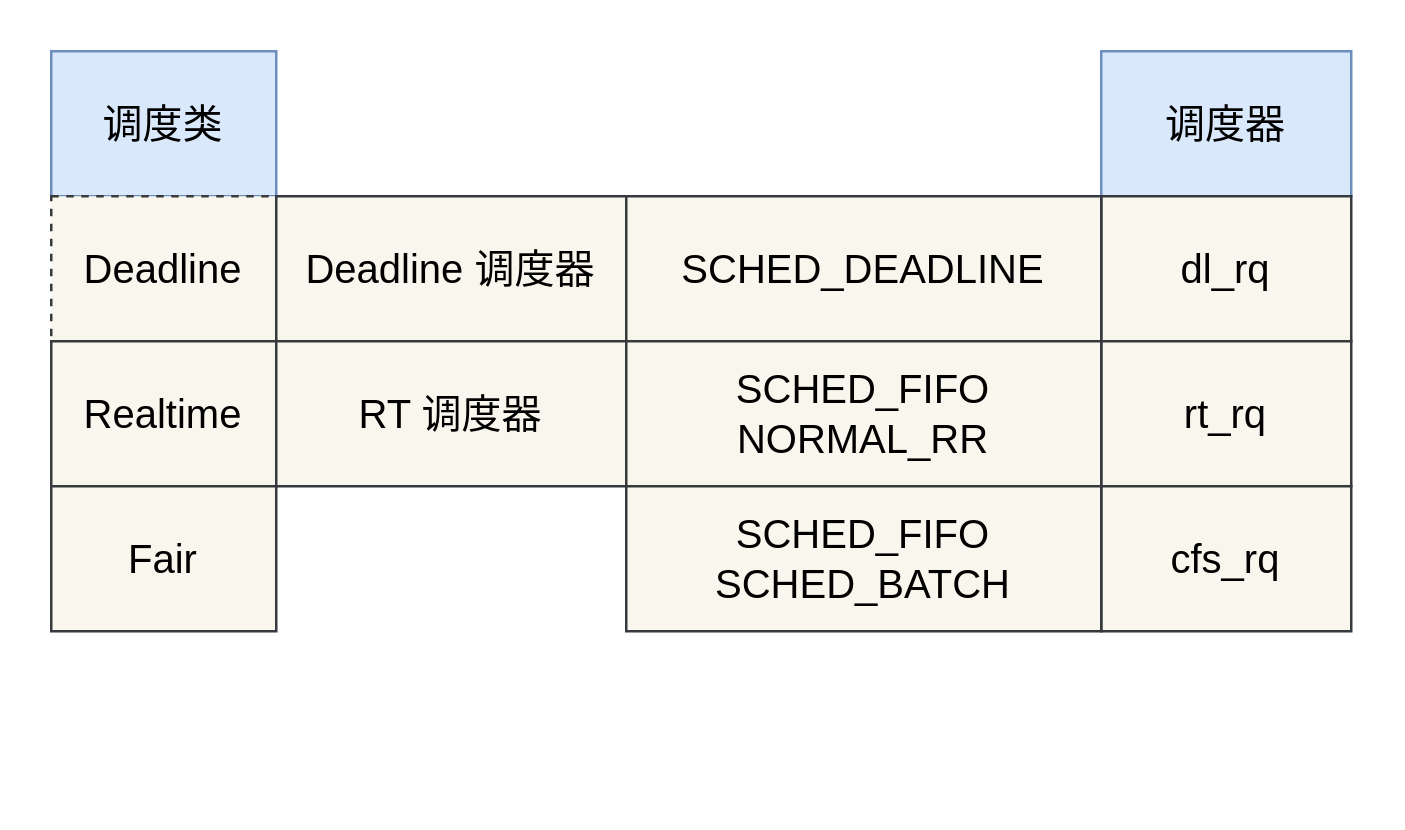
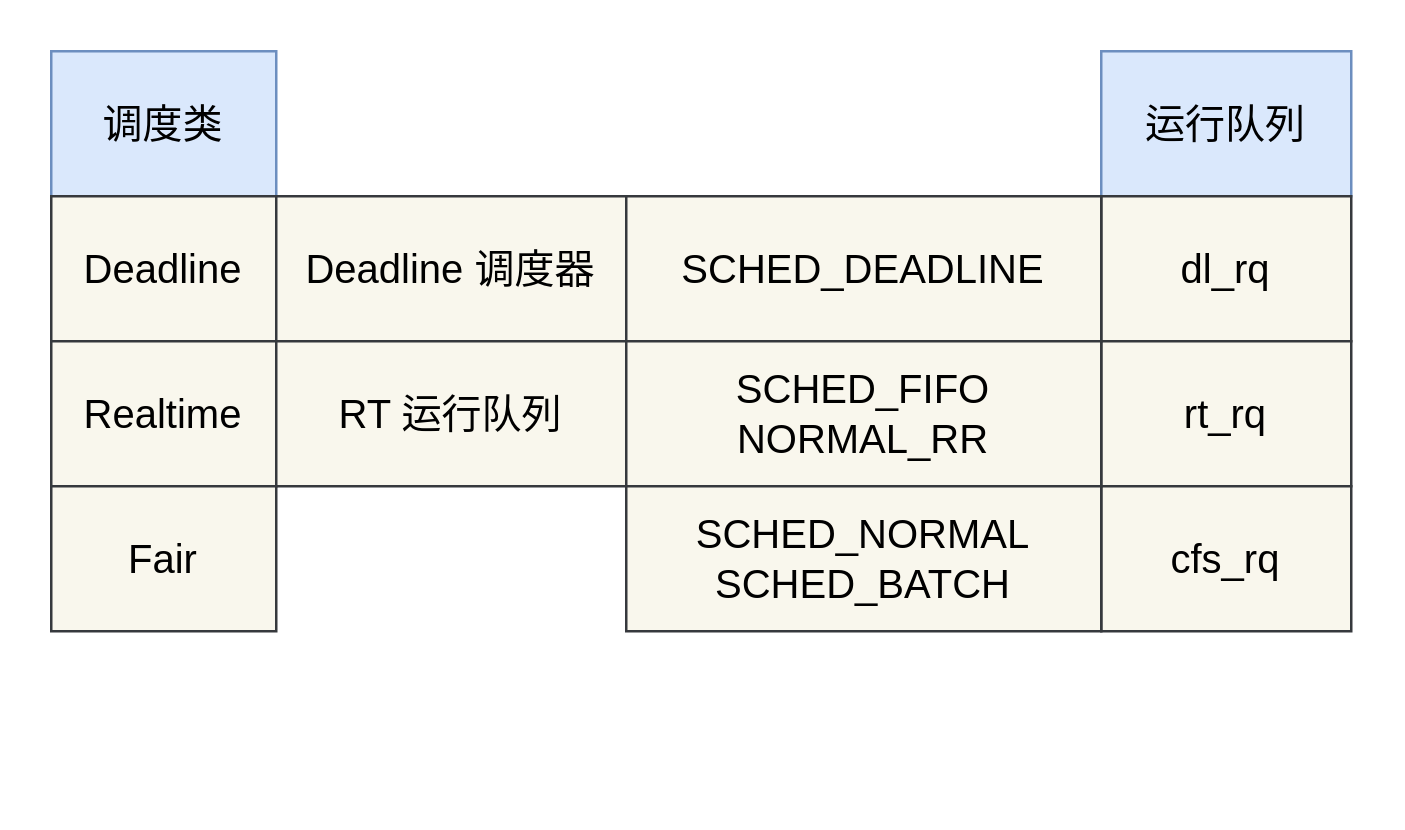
node "调度器": label "调度器" -> "运行队列"
node "Deadline": style dashed -> solid
node "RT 调度器": label "RT 调度器" -> "RT 运行队列"
node "SCHED_FIFO SCHED_BATCH": label "SCHED_FIFO SCHED_BATCH" -> "SCHED_NORMAL SCHED_BATCH"
